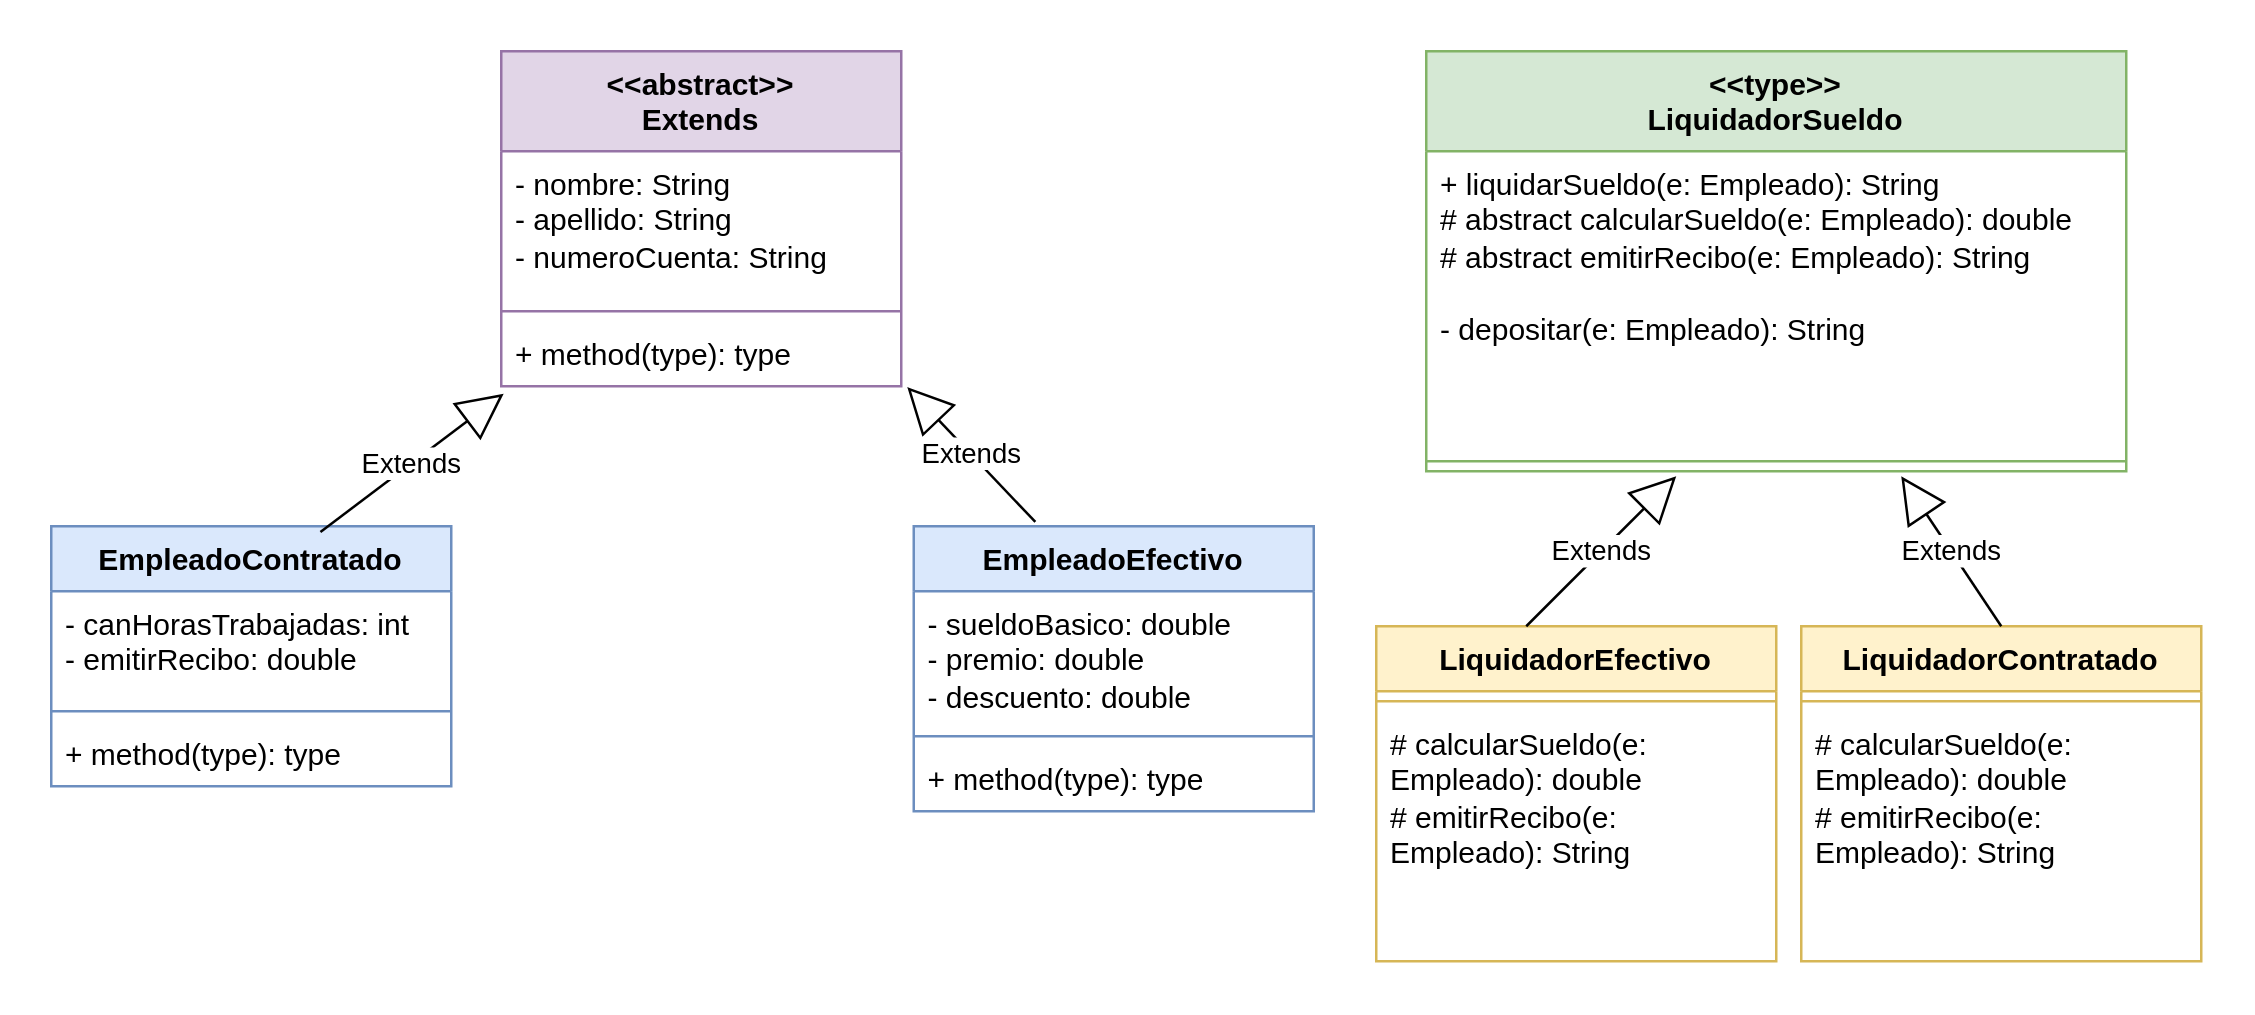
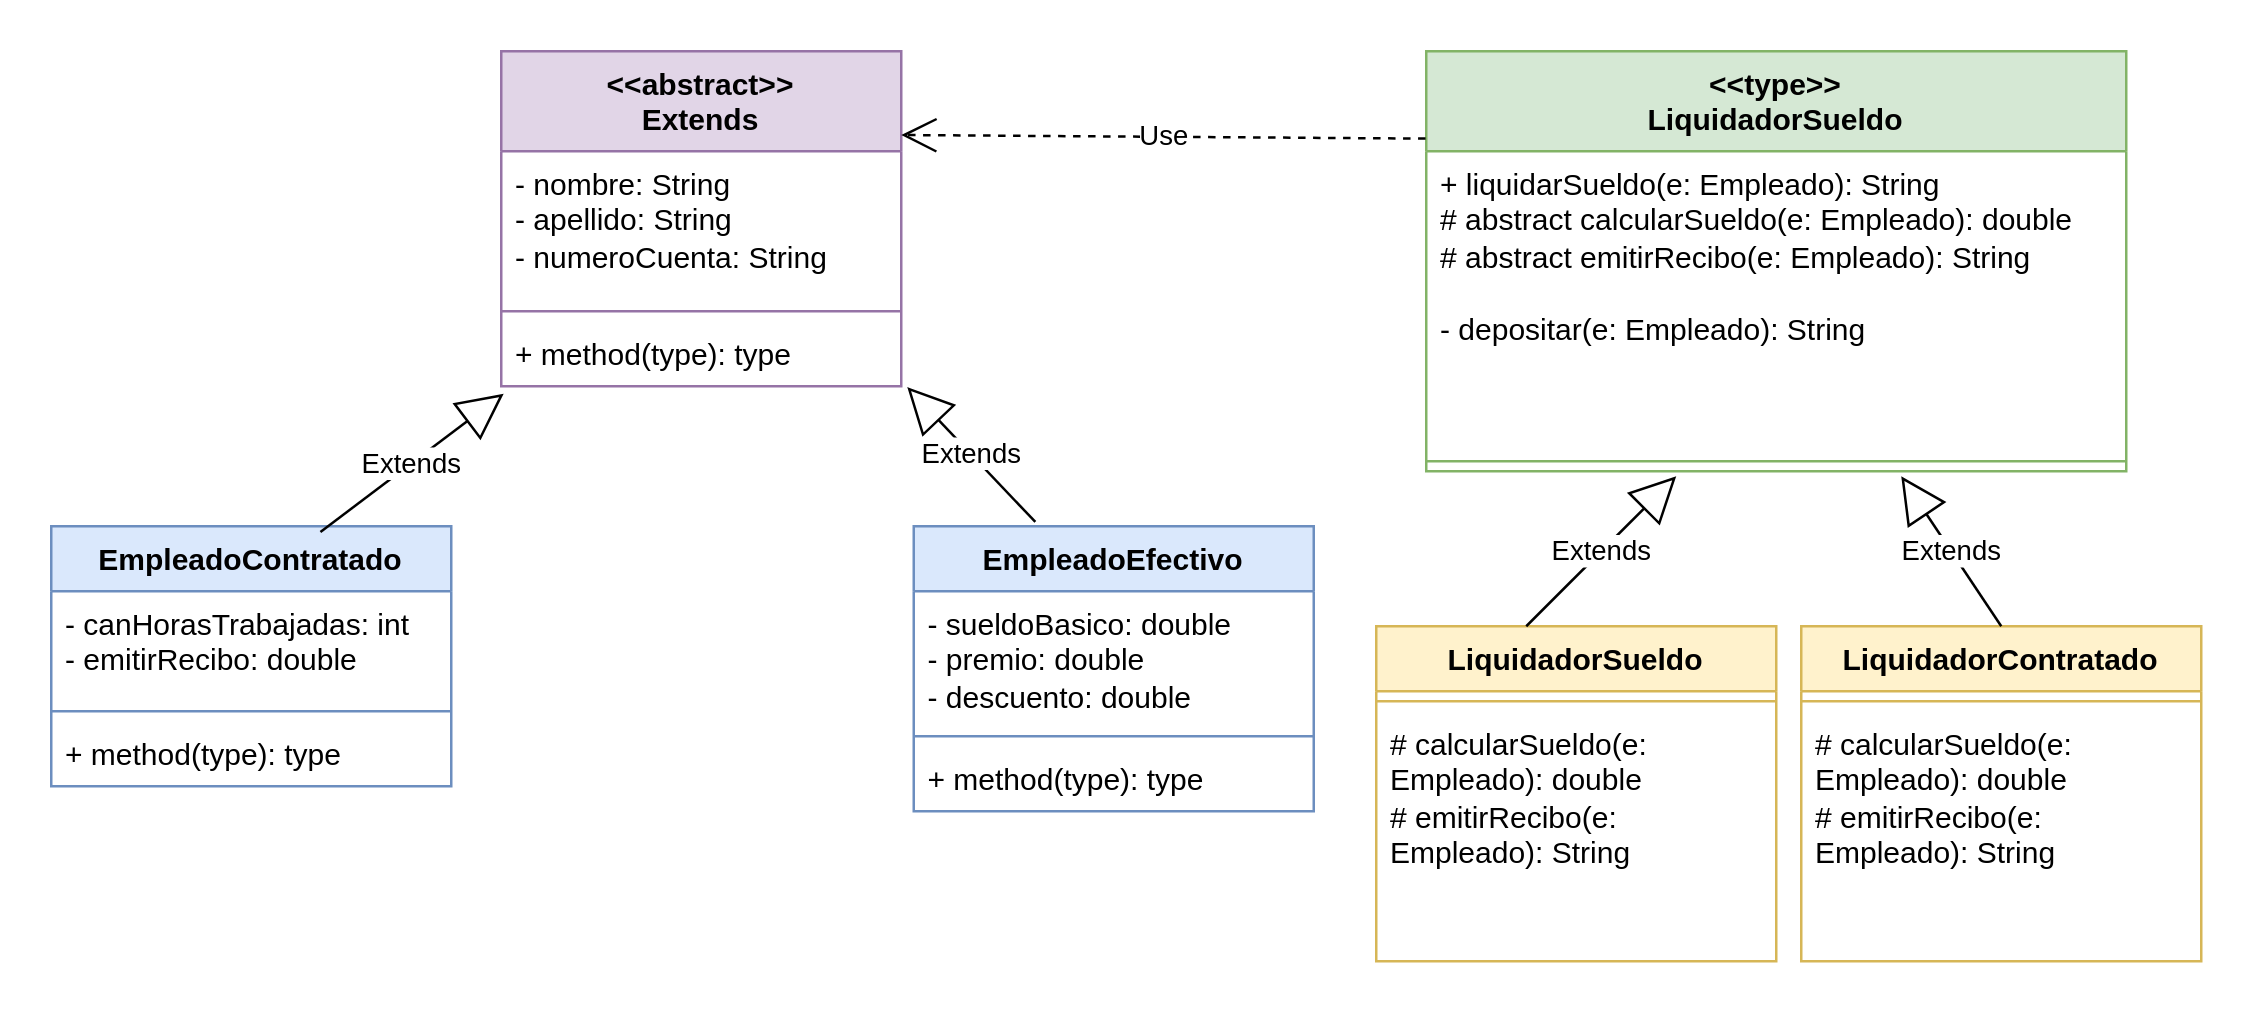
edge "<<type>> LiquidadorSueldo" -> "<<abstract>> Extends": added, label "Use"
node "LiquidadorEfectivo": label "LiquidadorEfectivo" -> "LiquidadorSueldo"
